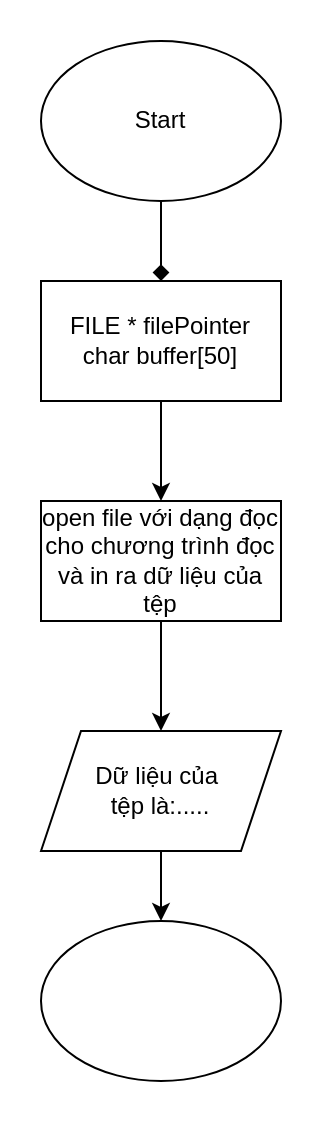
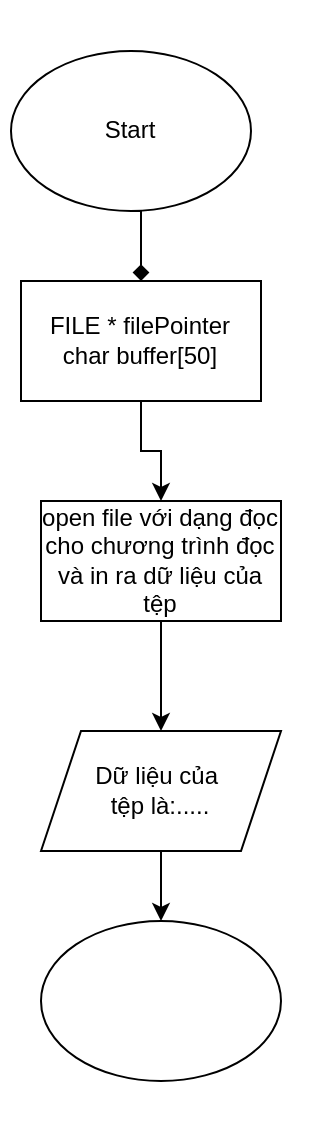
node "Start": moved (161, 121) -> (131, 131)
node "FILE * filePointer char buffer[50]": moved (161, 341) -> (141, 341)
